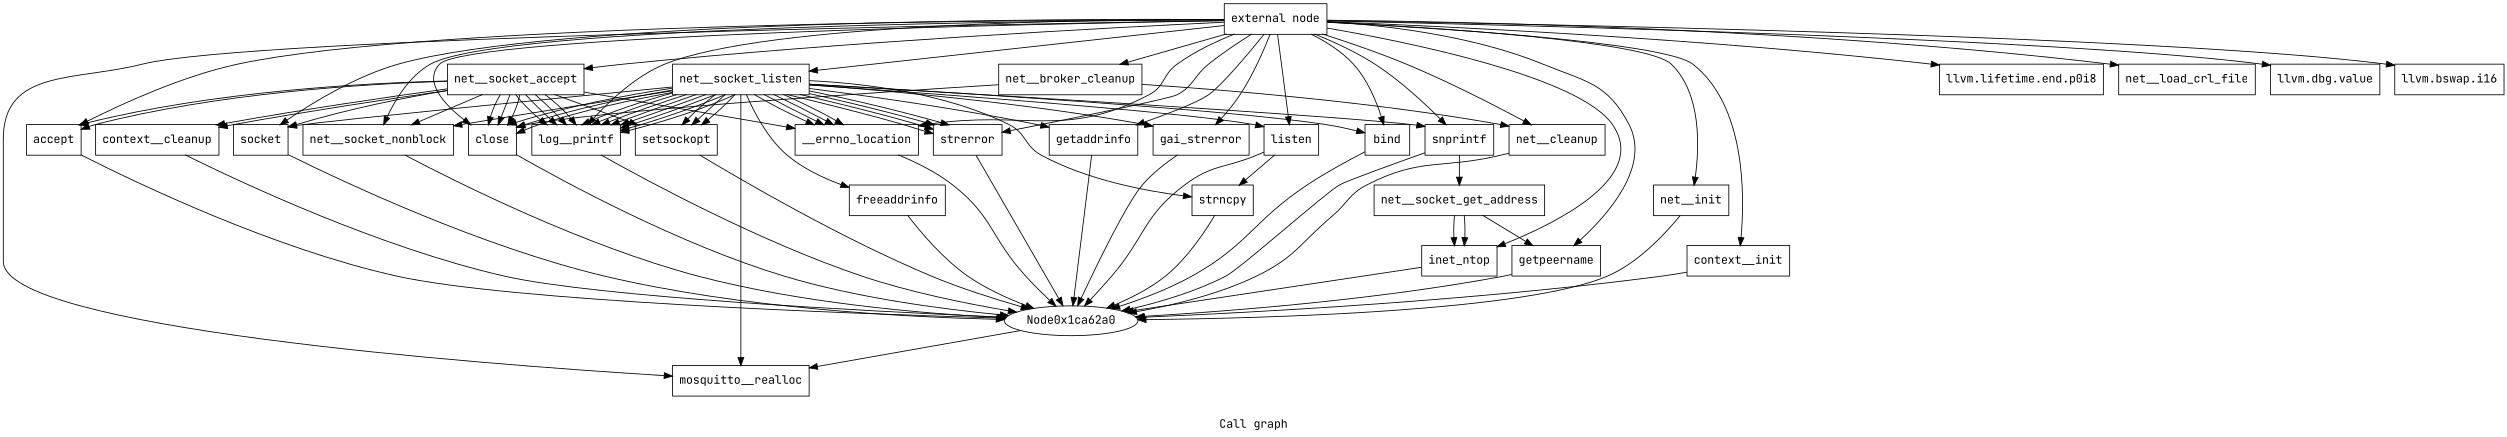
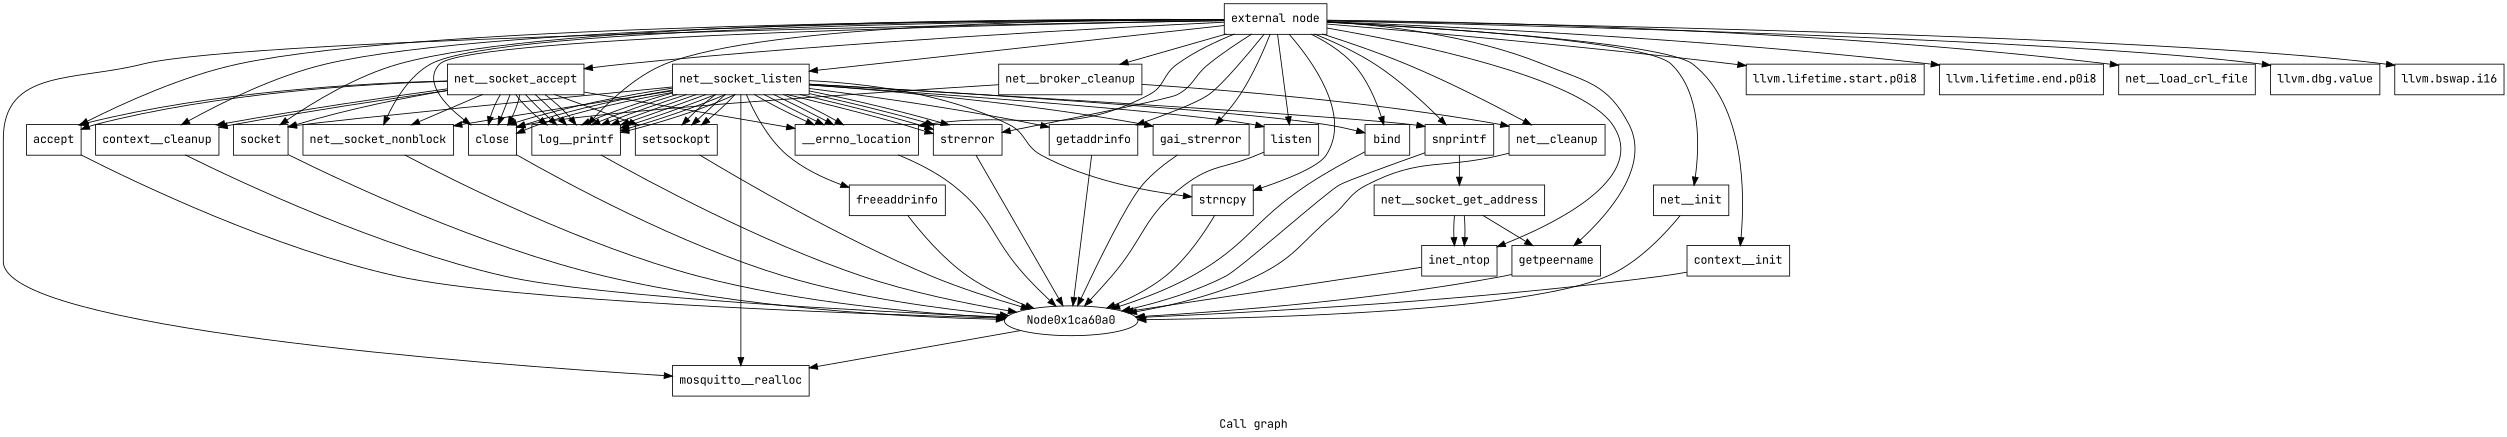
edge "external node" -> "context__cleanup": added
node "llvm.lifetime.start.p0i8": added
edge "listen" -> "strncpy": now "external node" -> "strncpy"
node "Node0x1ca62a0": label "Node0x1ca62a0" -> "Node0x1ca60a0"
